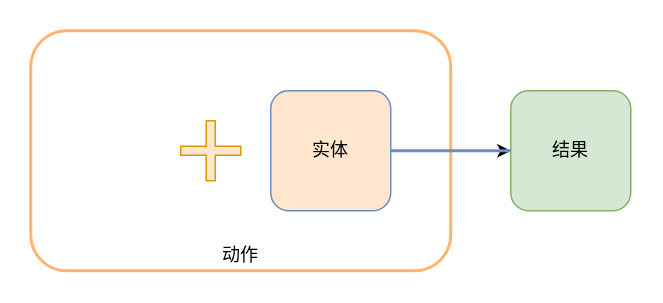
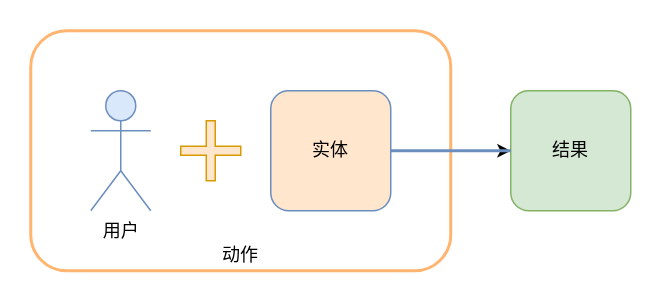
node "用户": added
